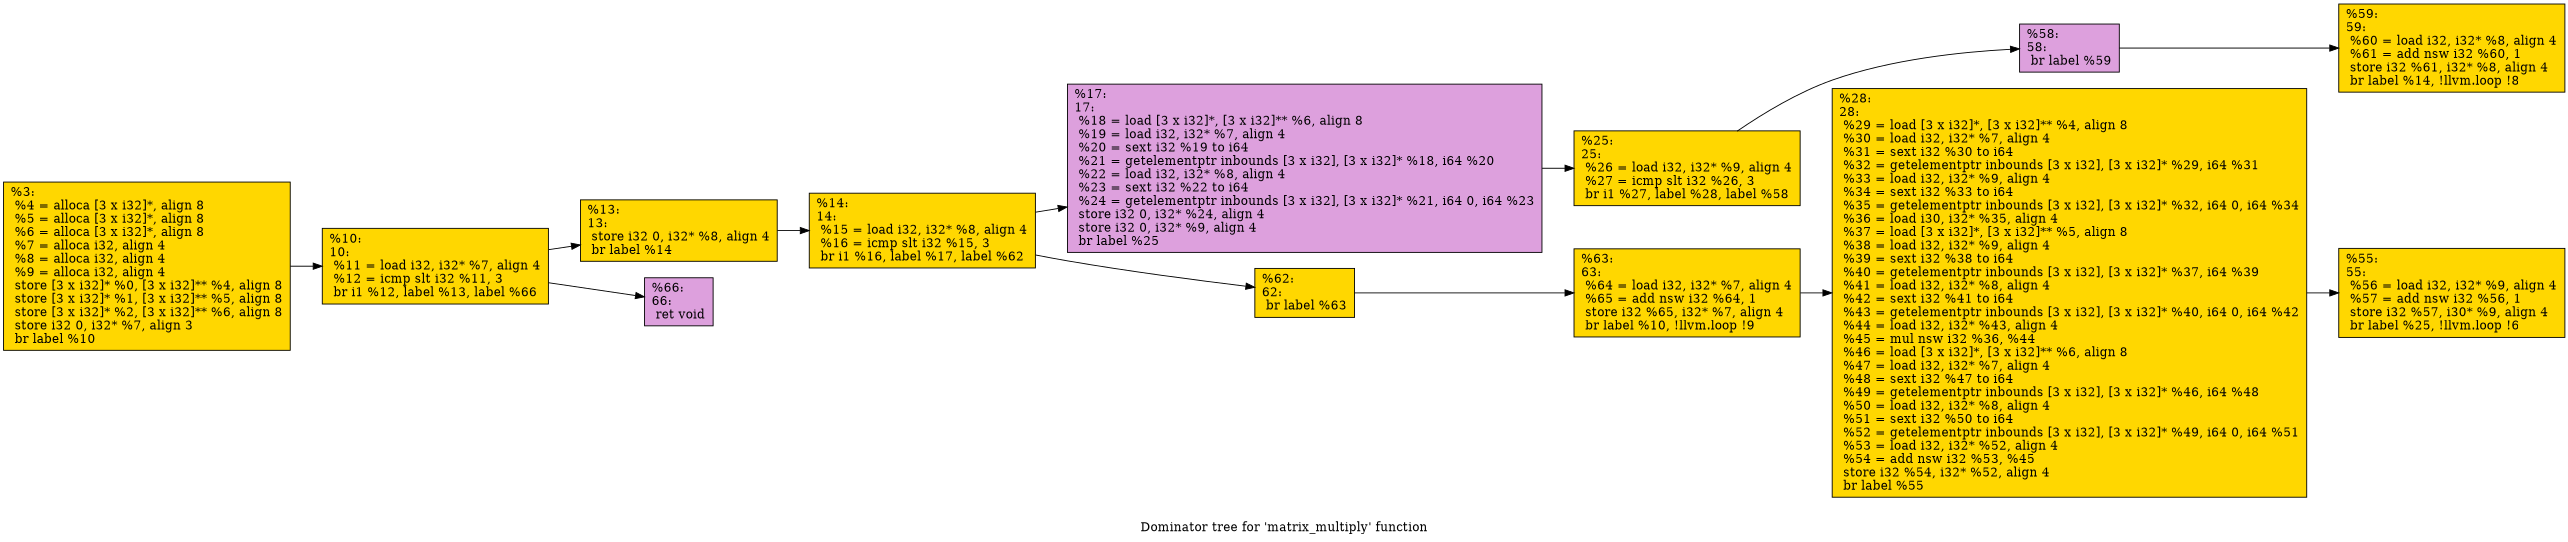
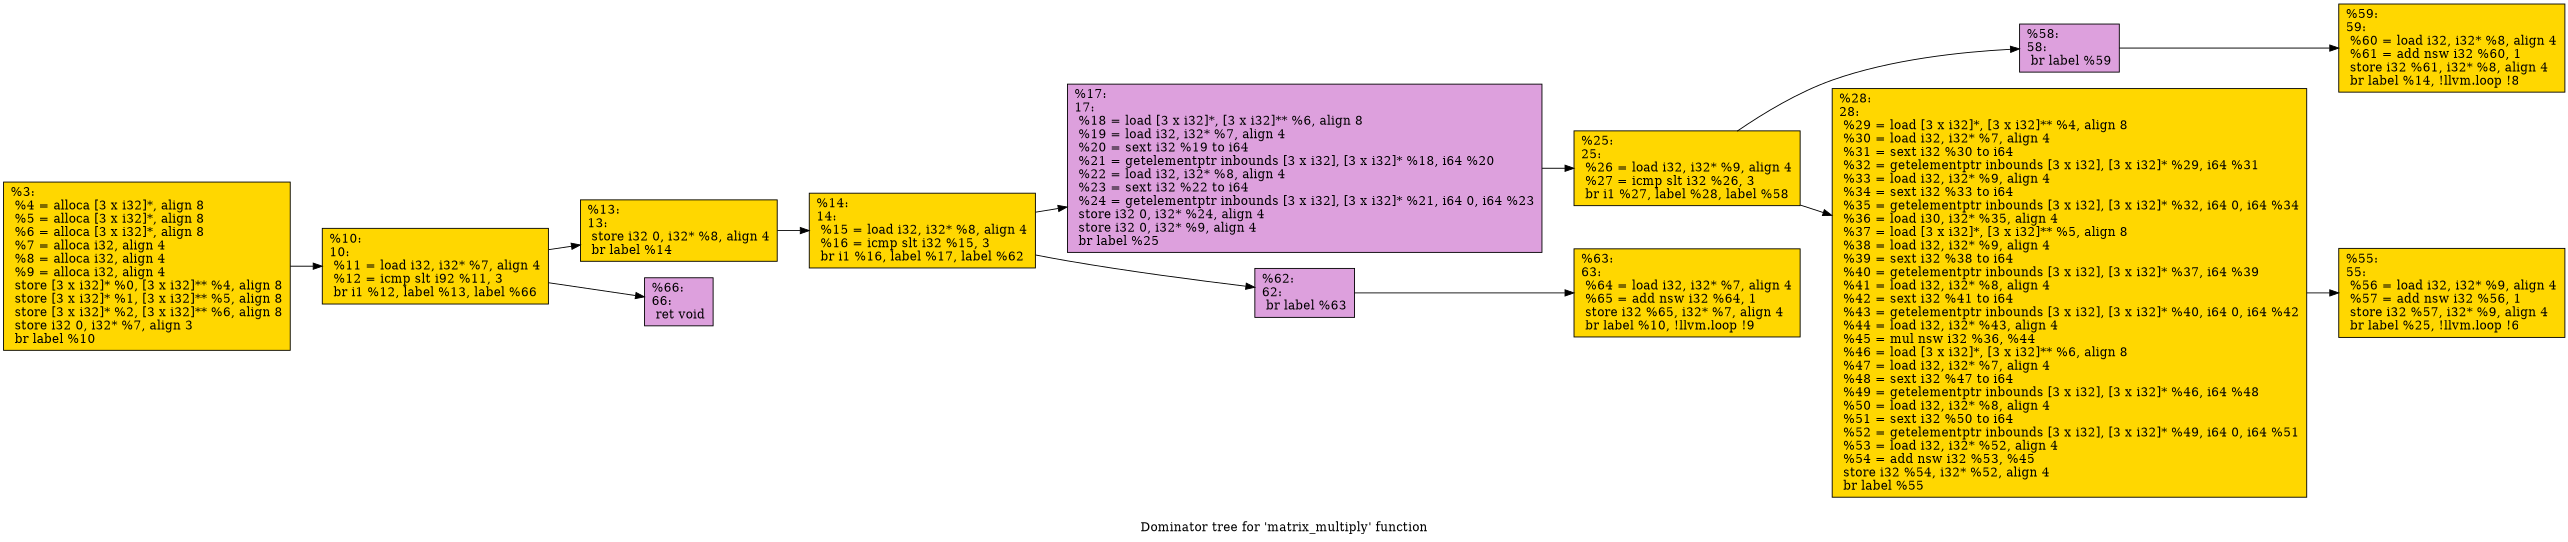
node "%10:": text "%12 = icmp slt i32 %11, 3" -> "%12 = icmp slt i92 %11, 3"
node "%62:": fillcolor gold -> plum
edge "%63:" -> "%28:": now "%25:" -> "%28:"
node "%55:": text "store i32 %57, i30* %9, align 4" -> "store i32 %57, i32* %9, align 4"
